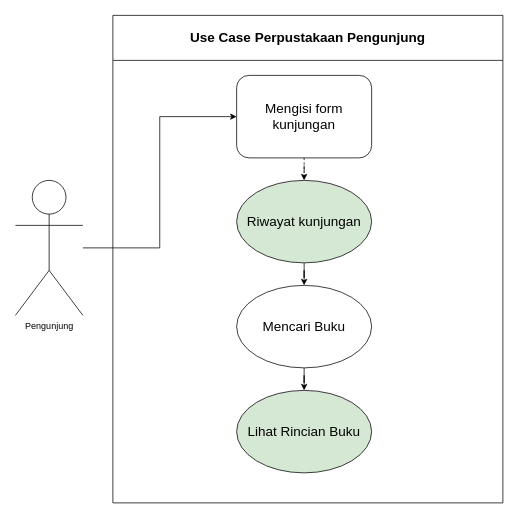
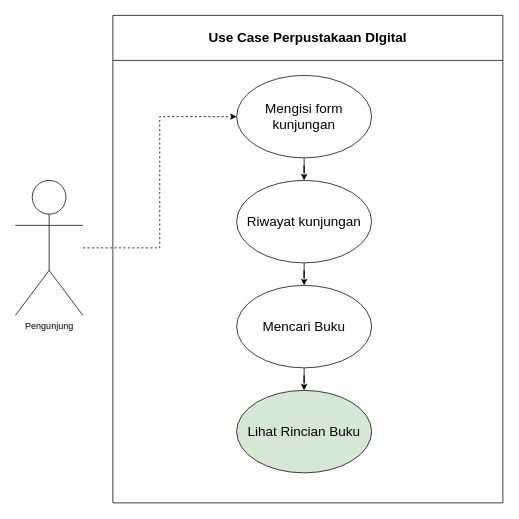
node "Use Case Perpustakaan Pengunjung": label "Use Case Perpustakaan Pengunjung" -> "Use Case Perpustakaan DIgital"
node "Mengisi form kunjungan": shape rounded rectangle -> ellipse
edge "Mengisi form kunjungan" -> "Riwayat kunjungan": style dashed -> solid
edge "Pengunjung" -> "Mengisi form kunjungan": style solid -> dashed
node "Riwayat kunjungan": fillcolor #d5e8d4 -> #ffffff
